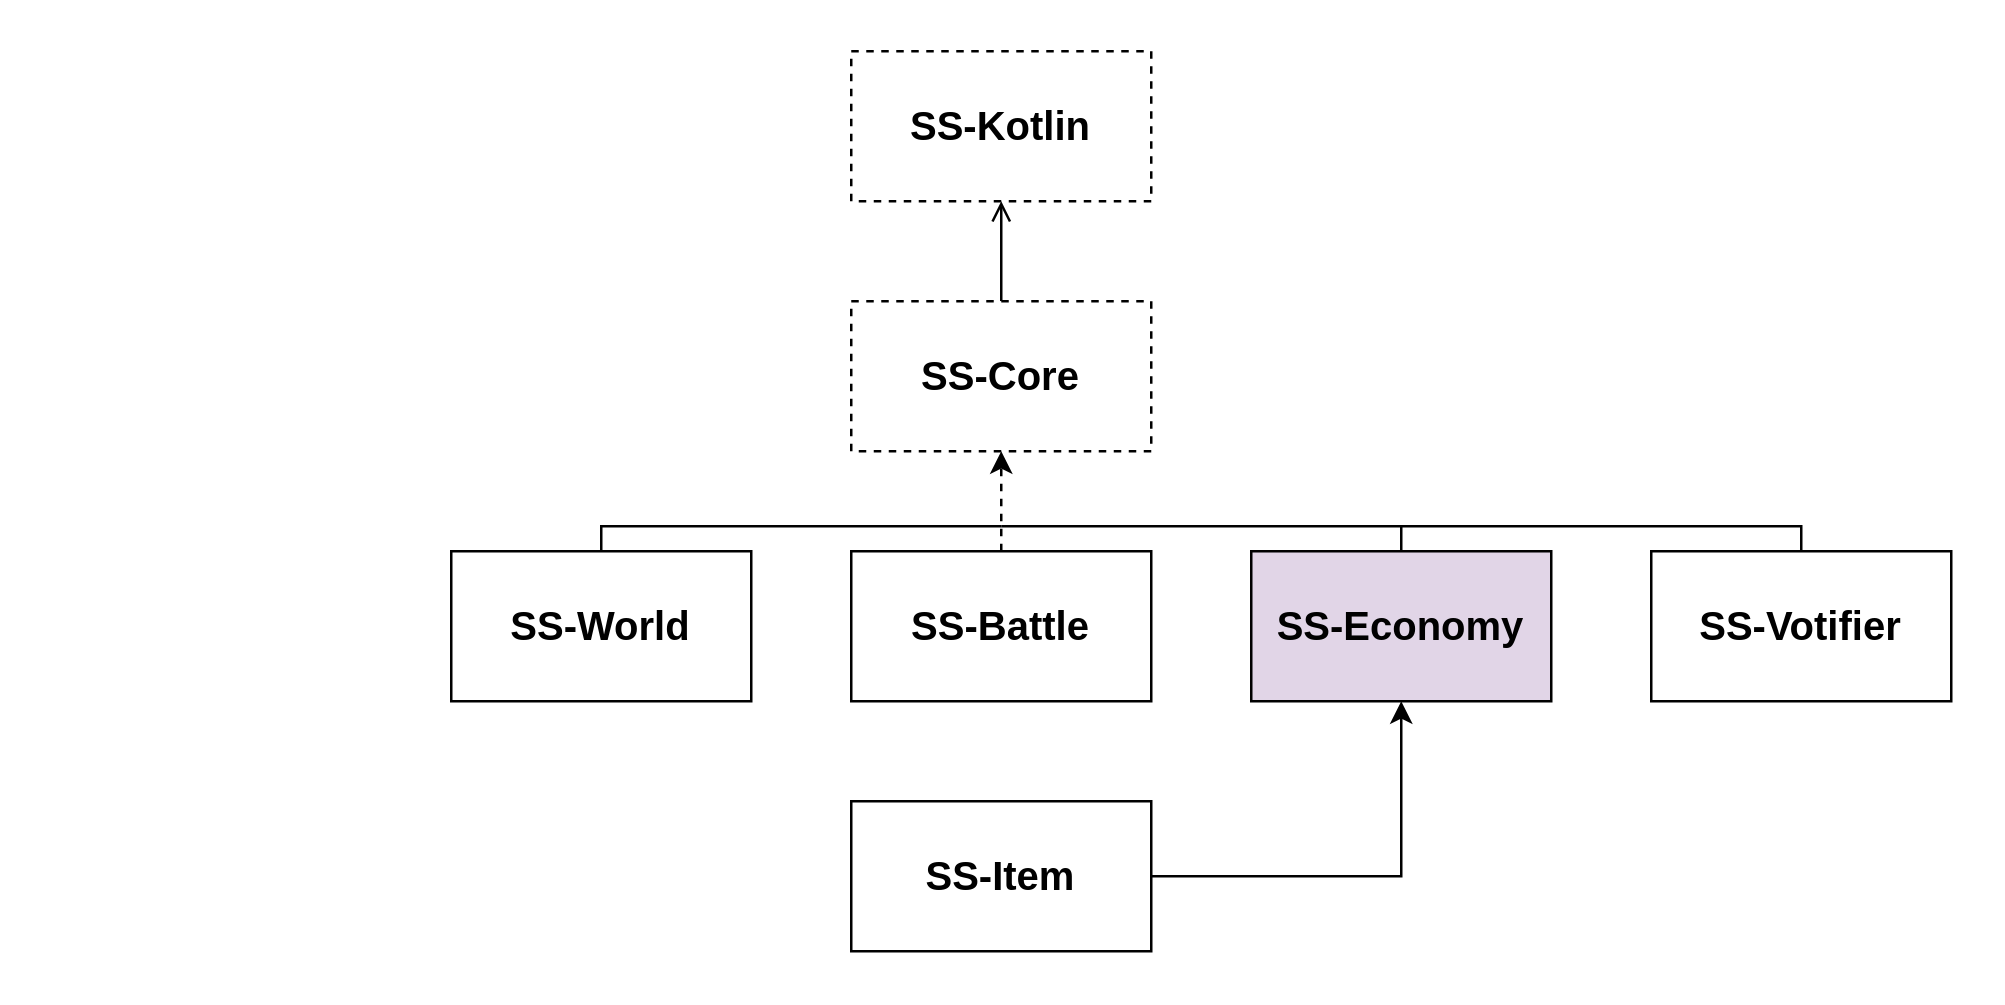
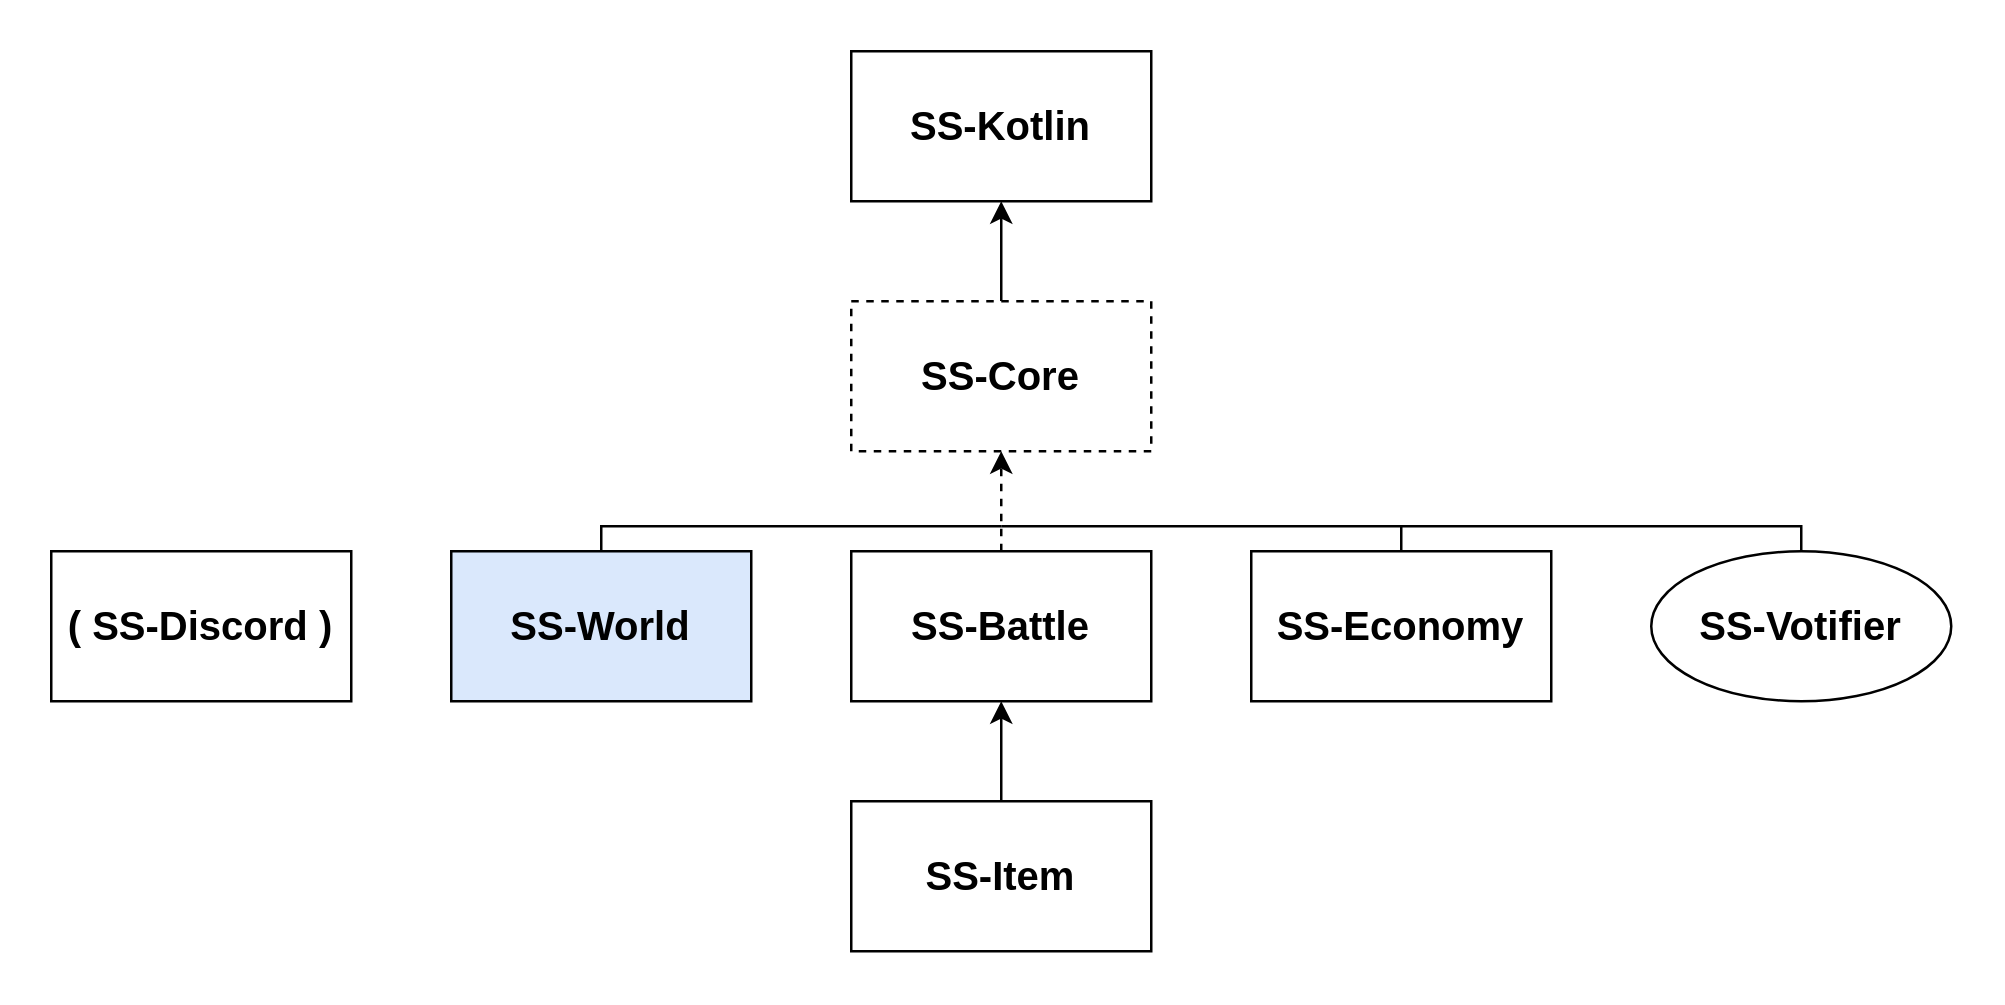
node "SS-Kotlin": style dashed -> solid
edge "SS-Core" -> "SS-Kotlin": arrowhead open -> classic
node "( SS-Discord )": added
node "SS-World": fillcolor #ffffff -> #dae8fc
node "SS-Economy": fillcolor #e1d5e7 -> #ffffff
node "SS-Votifier": shape rectangle -> ellipse
edge "SS-Item" -> "SS-Economy": now "SS-Item" -> "SS-Battle"
